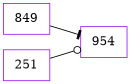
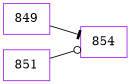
node "954": label "954" -> "854"
node "251": label "251" -> "851"
